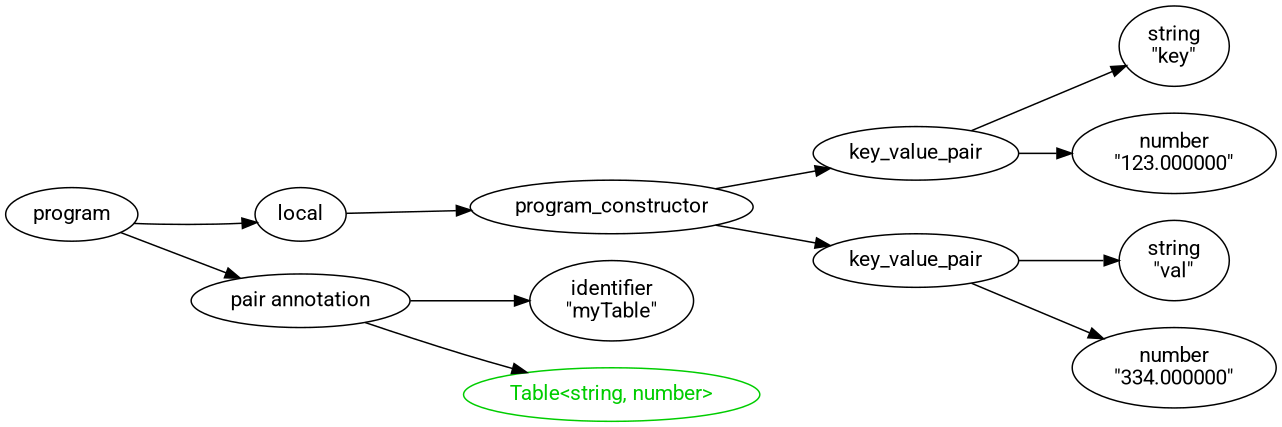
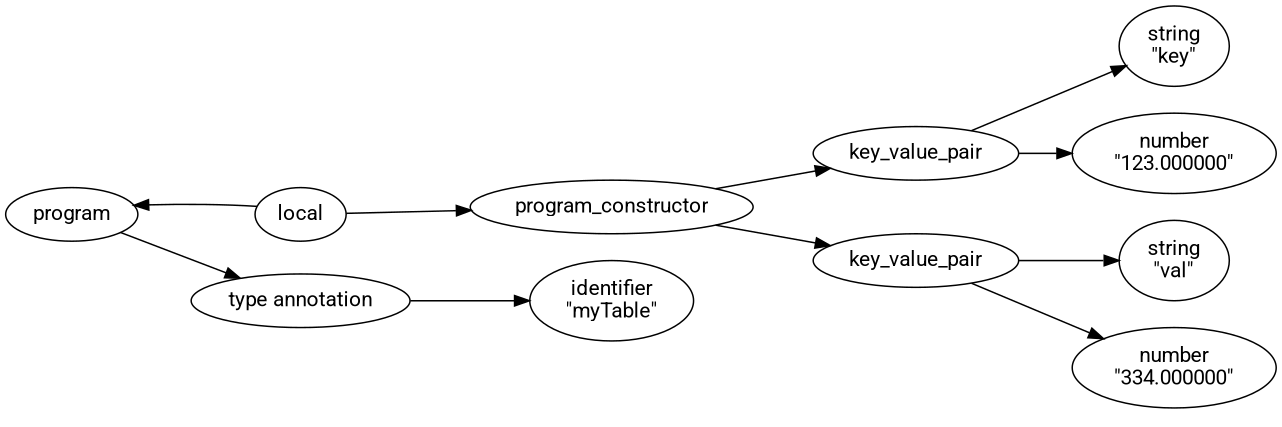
edge "program" -> "local": reversed
node "pair annotation": label "pair annotation" -> "type annotation"
node "Table<string, number>": removed
